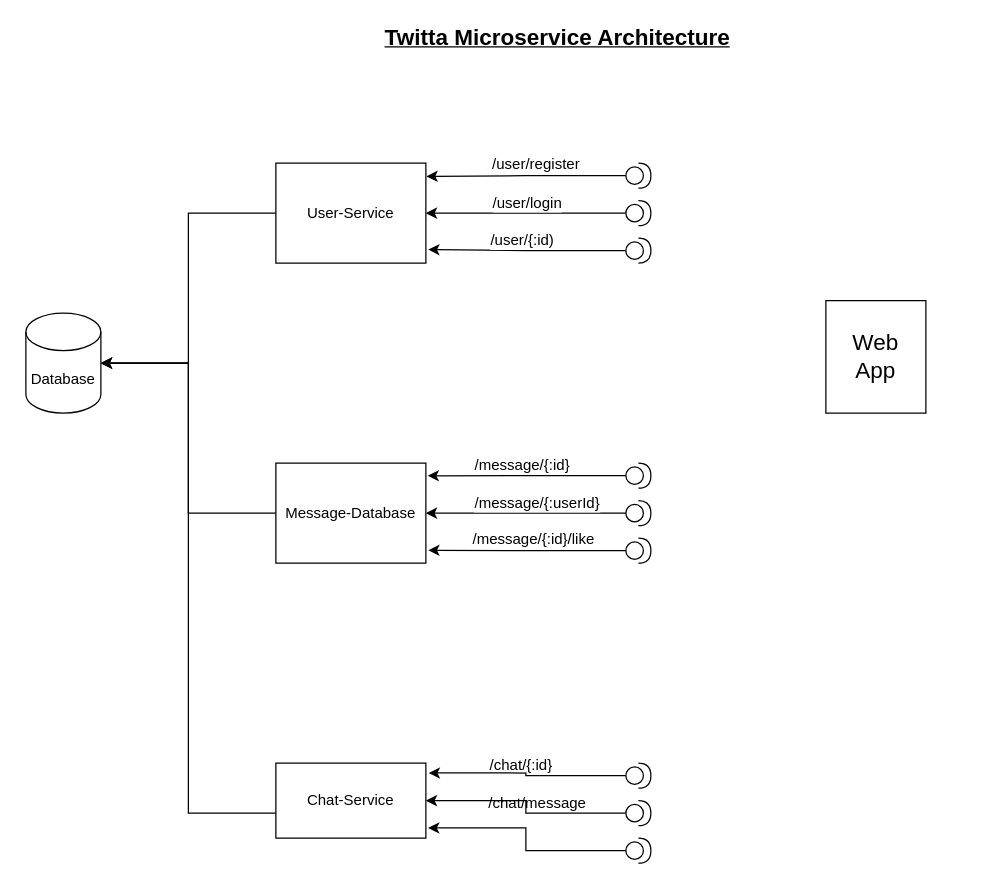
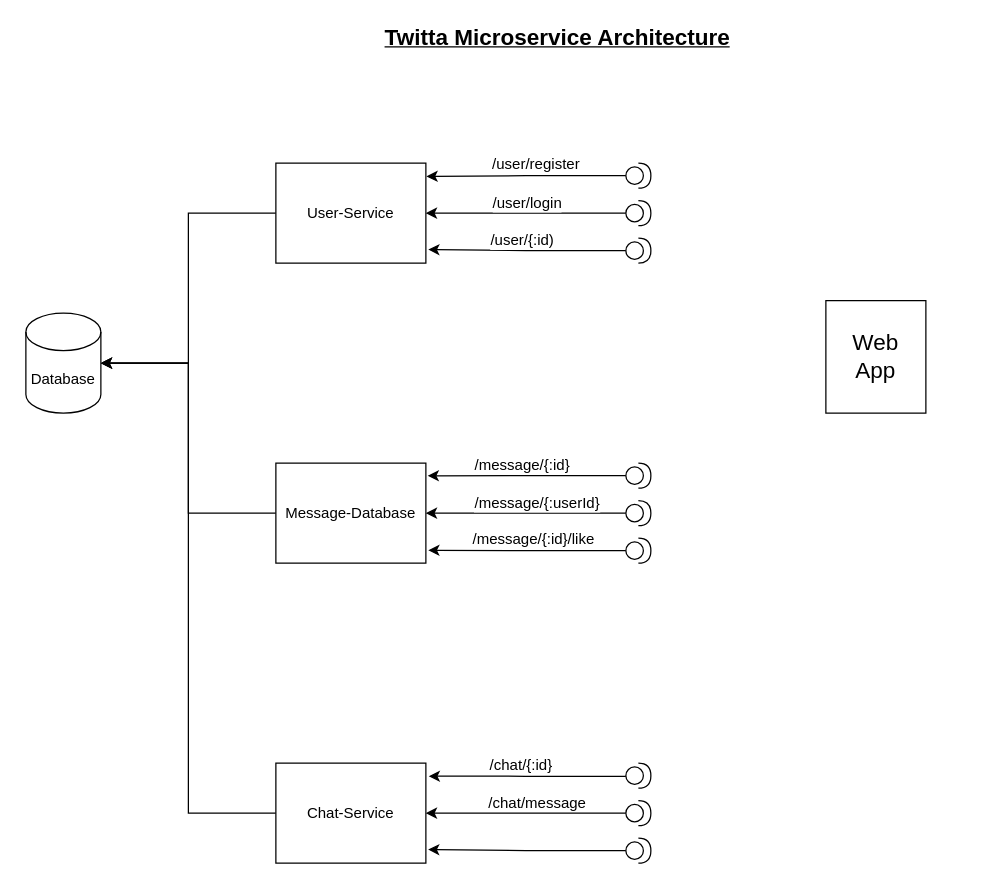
node "Chat-Service": size 150x75 -> 150x100
